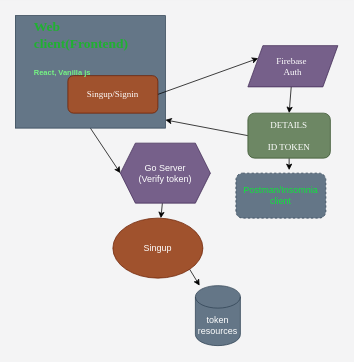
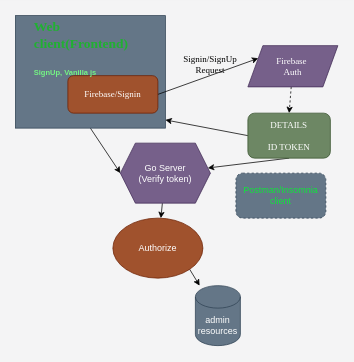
node "Web client(Frontend)React, Vanilla js": label "Web client(Frontend)React, Vanilla js" -> "Web client(Frontend)SignUp, Vanilla js"
node "Signin/SignUp Request": added
node "Singup/Signin": label "Singup/Signin" -> "Firebase/Signin"
edge "Firebase Auth" -> "DETAILS ID TOKEN": style solid -> dashed
edge "DETAILS ID TOKEN" -> "Postman/Insomnia client": now "DETAILS ID TOKEN" -> "Go Server (Verify token)"
node "Singup": label "Singup" -> "Authorize"
node "token resources": label "token resources" -> "admin resources"
